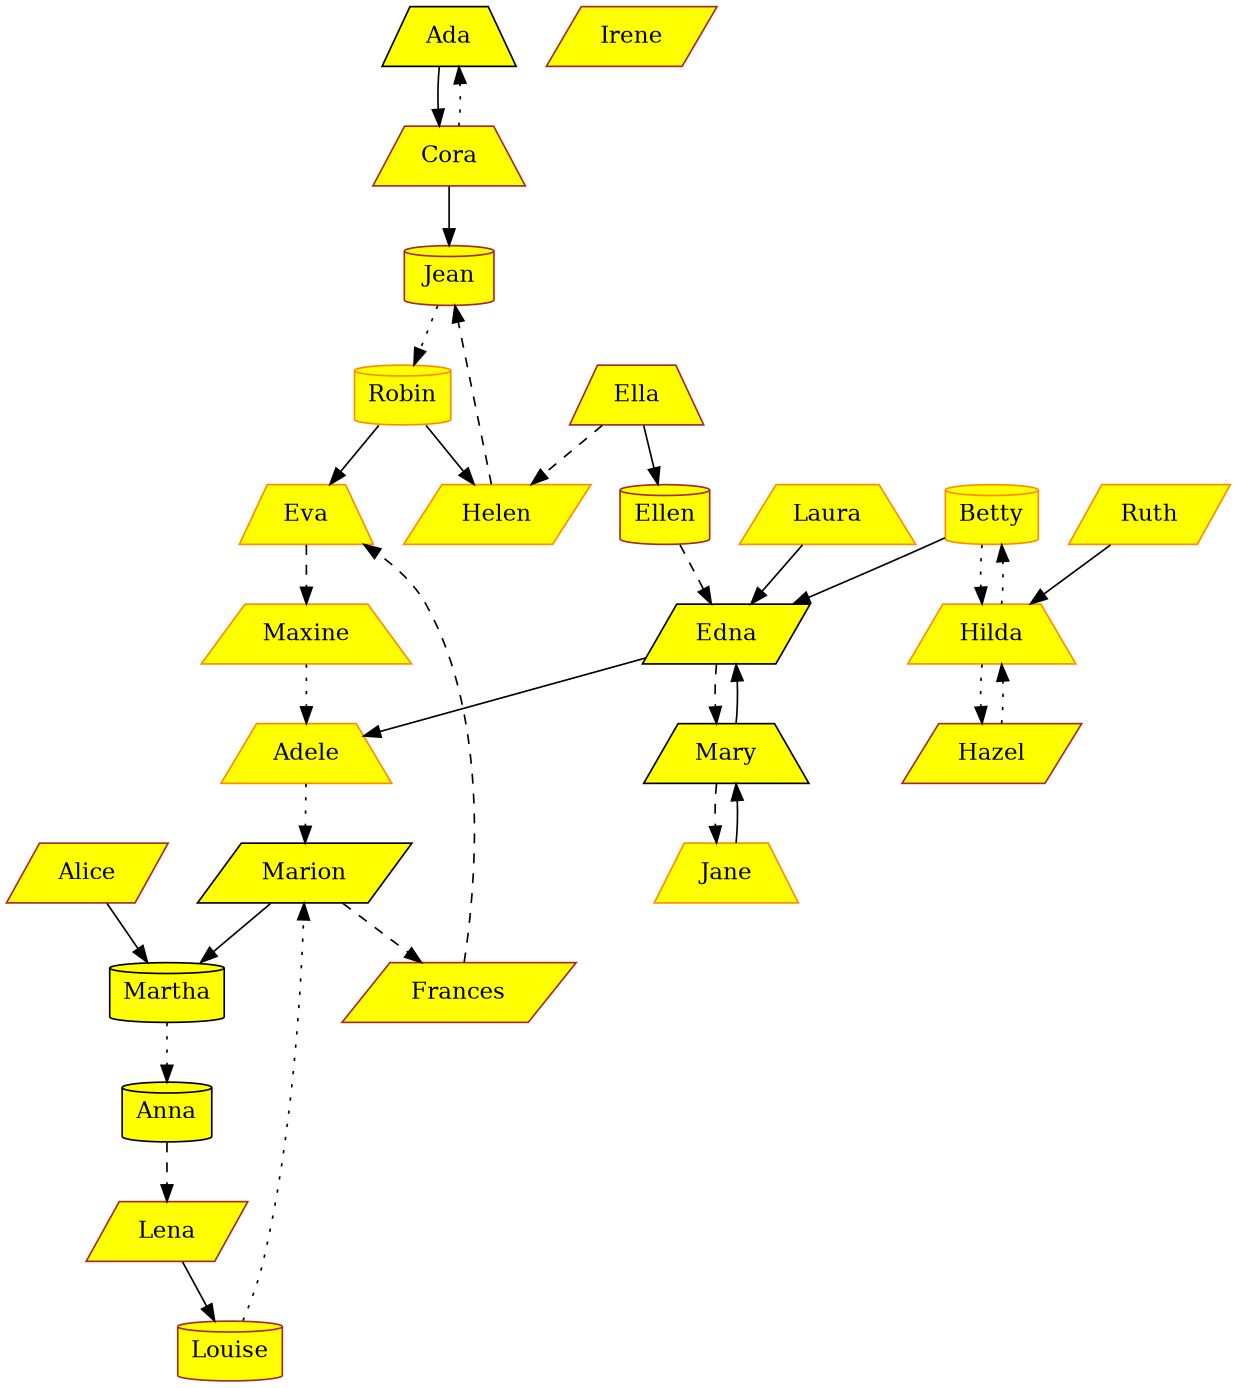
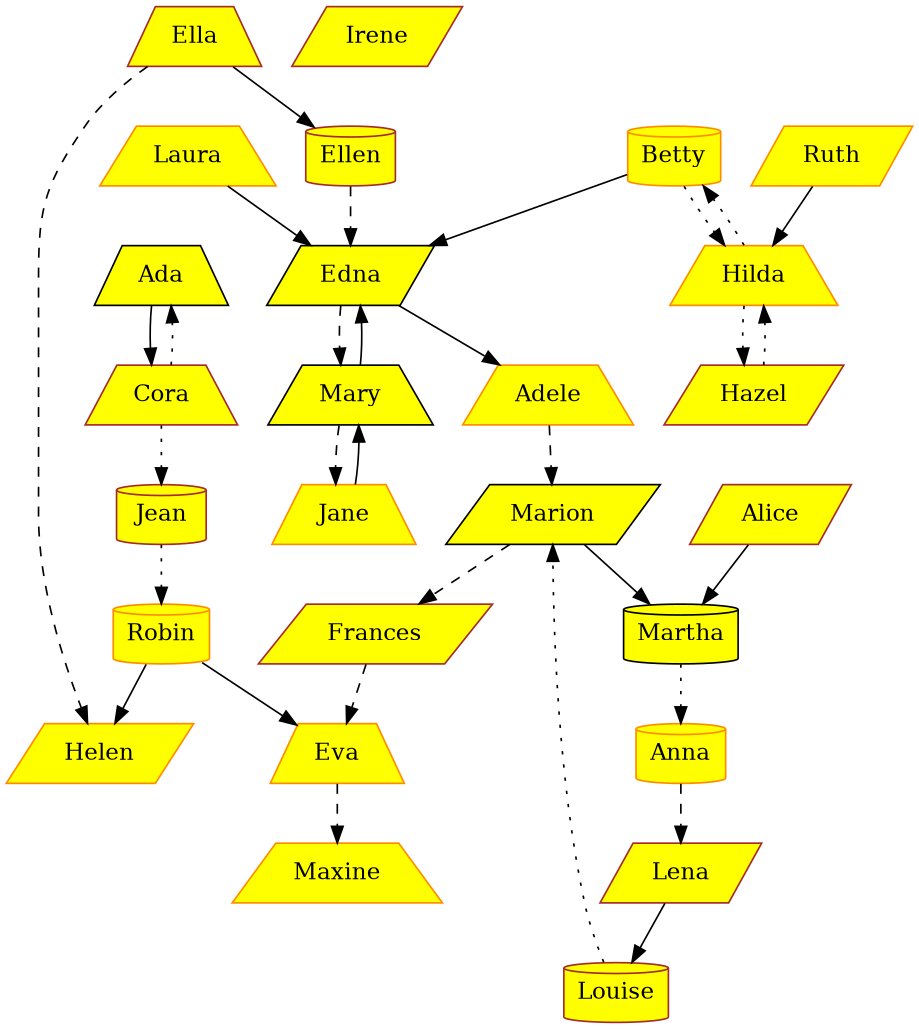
edge "Cora" -> "Jean": style solid -> dotted
edge "Helen" -> "Jean": removed
edge "Maxine" -> "Adele": removed
edge "Adele" -> "Marion": style dotted -> dashed
node "Anna": color black -> darkorange
